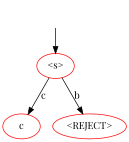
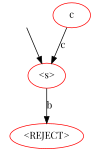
edge "<s>" -> "c": reversed
